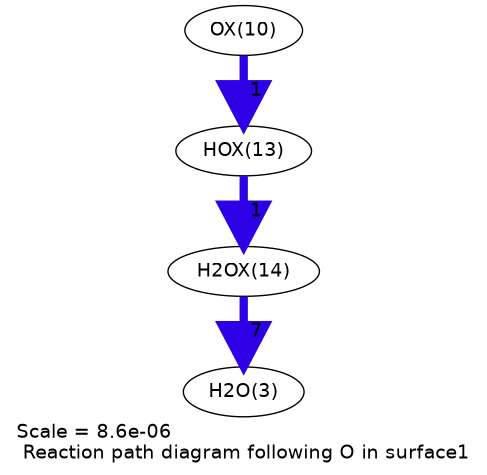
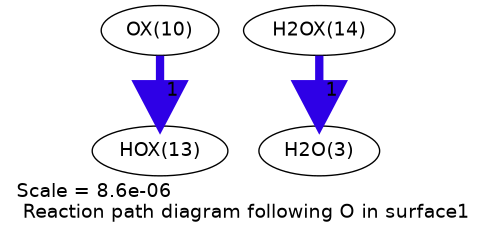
edge "HOX(13)" -> "H2OX(14)": removed, label "1"
edge "H2OX(14)" -> "H2O(3)": label " 7" -> " 1"
